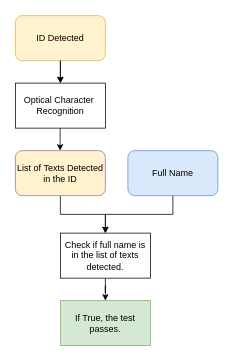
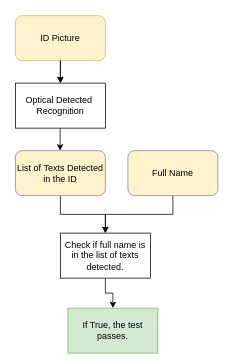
node "ID Detected": label "ID Detected" -> "ID Picture"
node "Optical Character Recognition": label "Optical Character Recognition" -> "Optical Detected Recognition"
node "Full Name": fillcolor #dae8fc -> #fff2cc
node "If True, the test passes.": moved (105, 323) -> (113, 330)
